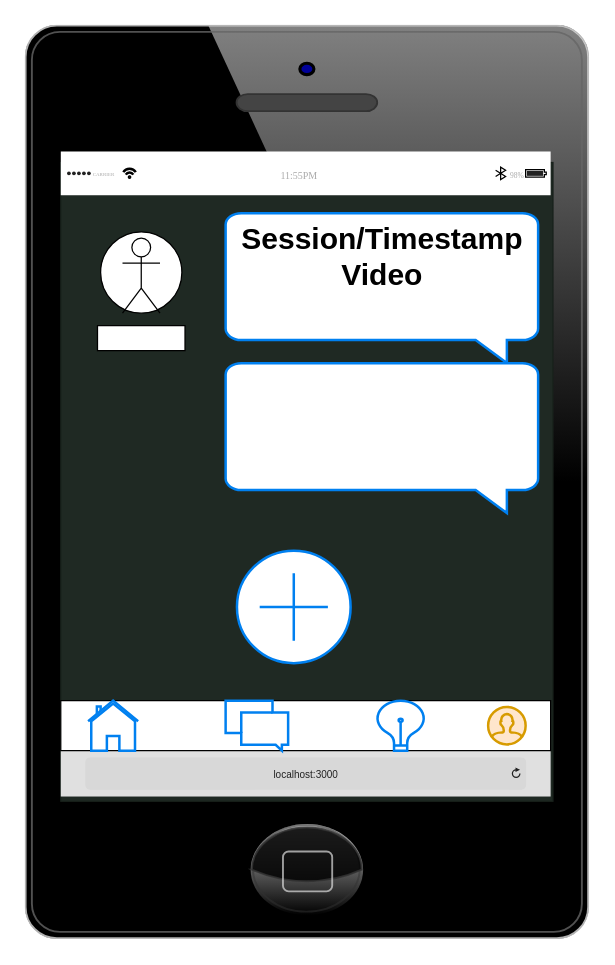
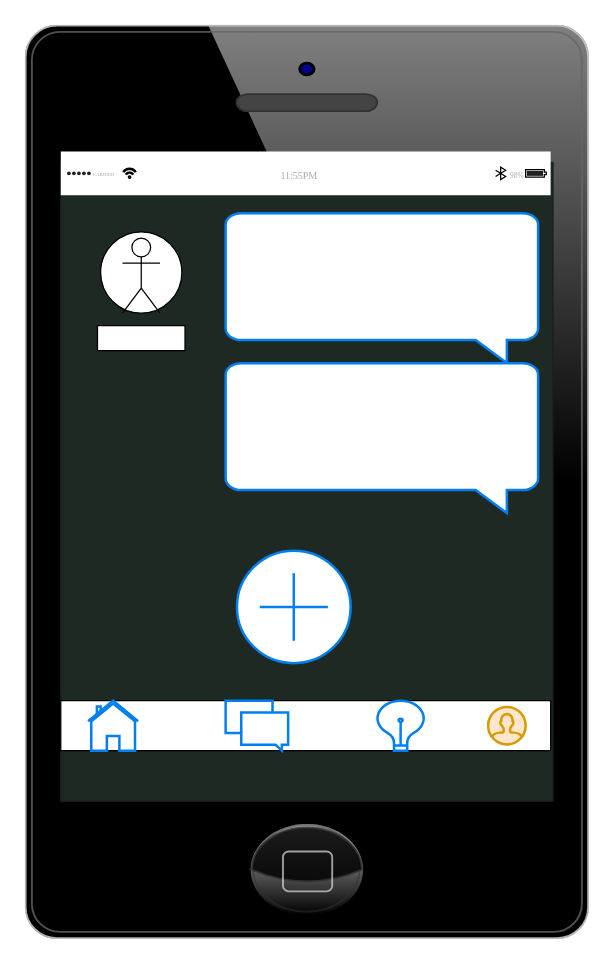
node "Session/Timestamp Video": removed
node "localhost:3000": removed
